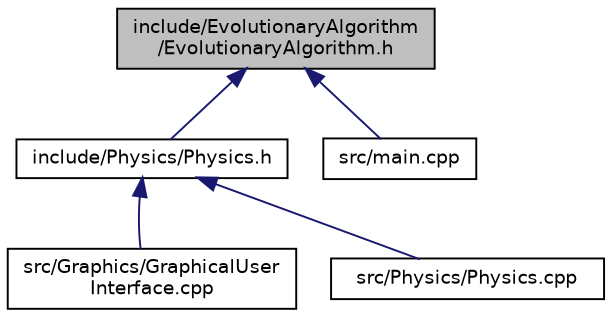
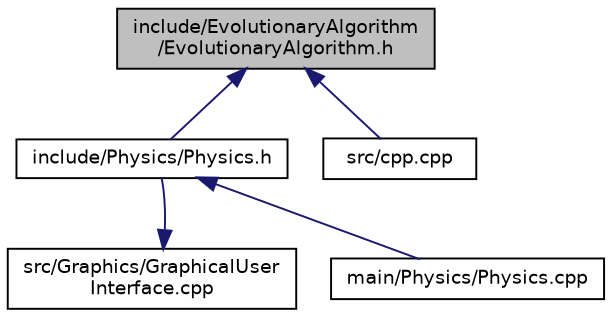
node "src/main.cpp": label "src/main.cpp" -> "src/cpp.cpp"
edge "src/Graphics/GraphicalUser Interface.cpp" -> "include/Physics/Physics.h": reversed
node "src/Physics/Physics.cpp": label "src/Physics/Physics.cpp" -> "main/Physics/Physics.cpp"
